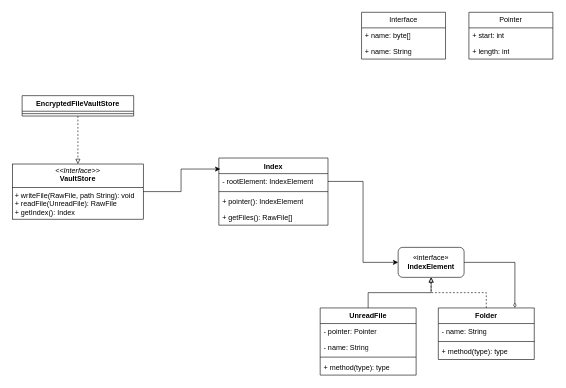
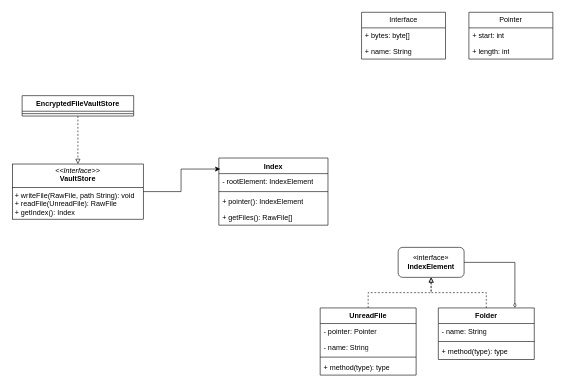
node "+ name: byte[]": label "+ name: byte[]" -> "+ bytes: byte[]"
edge "- rootElement: IndexElement" -> "«interface» IndexElement": removed
edge "UnreadFile" -> "«interface» IndexElement": style solid -> dashed
